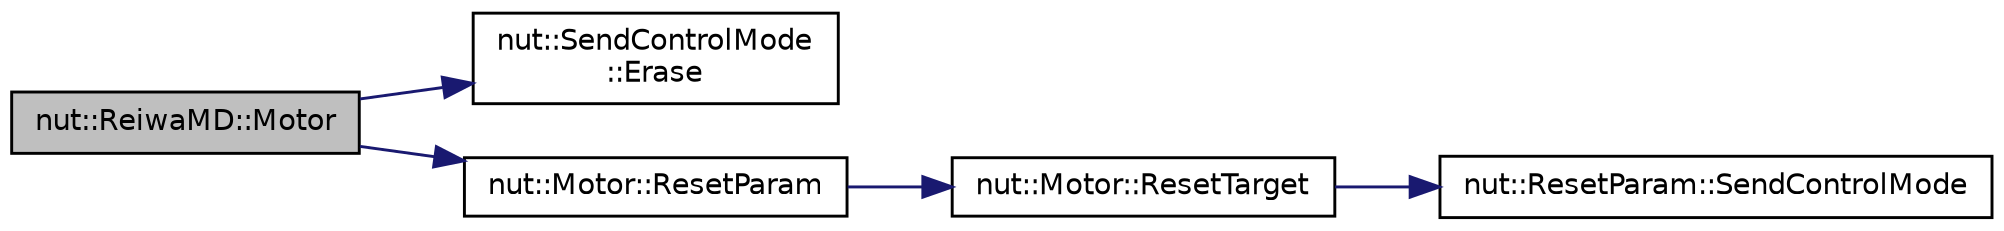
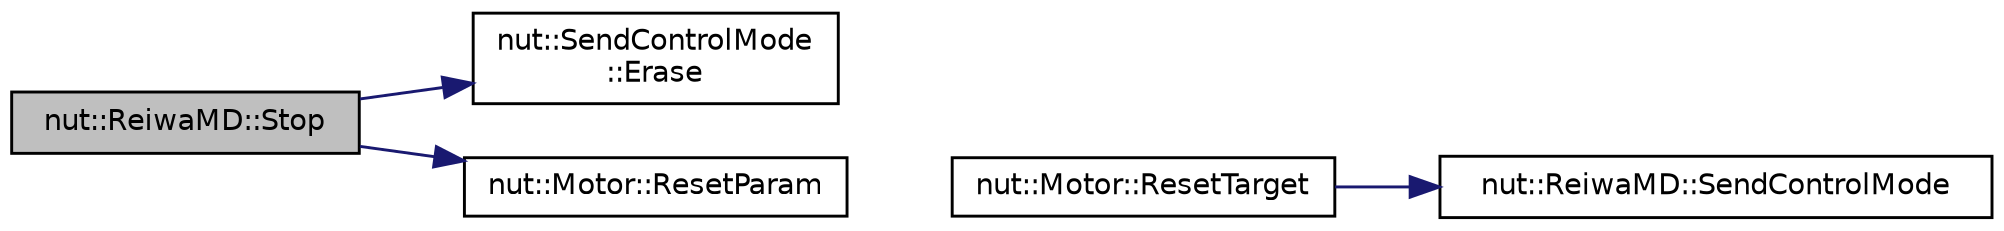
node "nut::ReiwaMD::Motor": label "nut::ReiwaMD::Motor" -> "nut::ReiwaMD::Stop"
edge "nut::Motor::ResetParam" -> "nut::Motor::ResetTarget": removed
node "nut::ResetParam::SendControlMode": label "nut::ResetParam::SendControlMode" -> "nut::ReiwaMD::SendControlMode"
